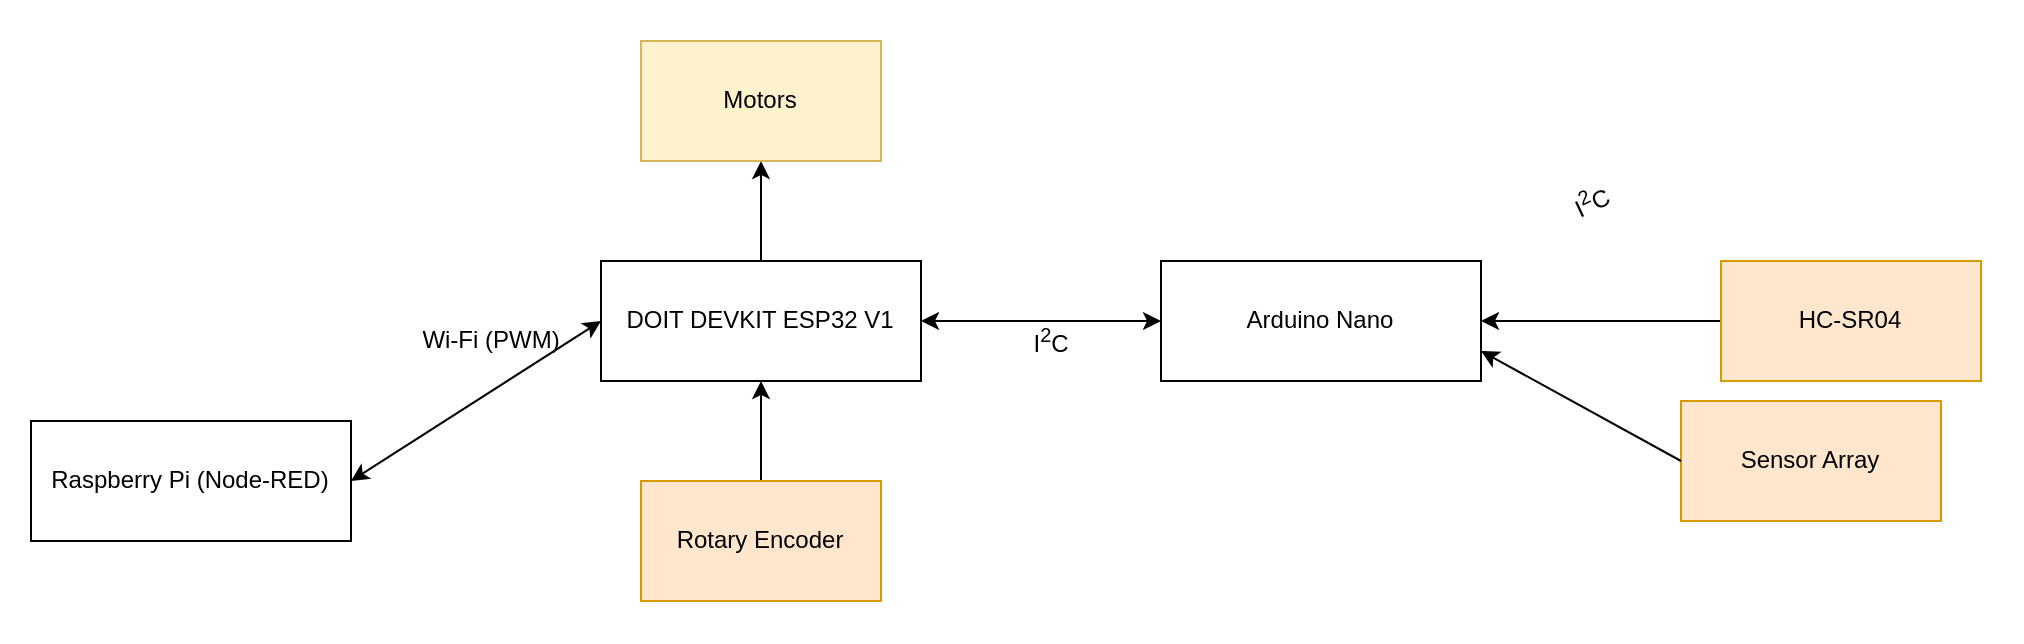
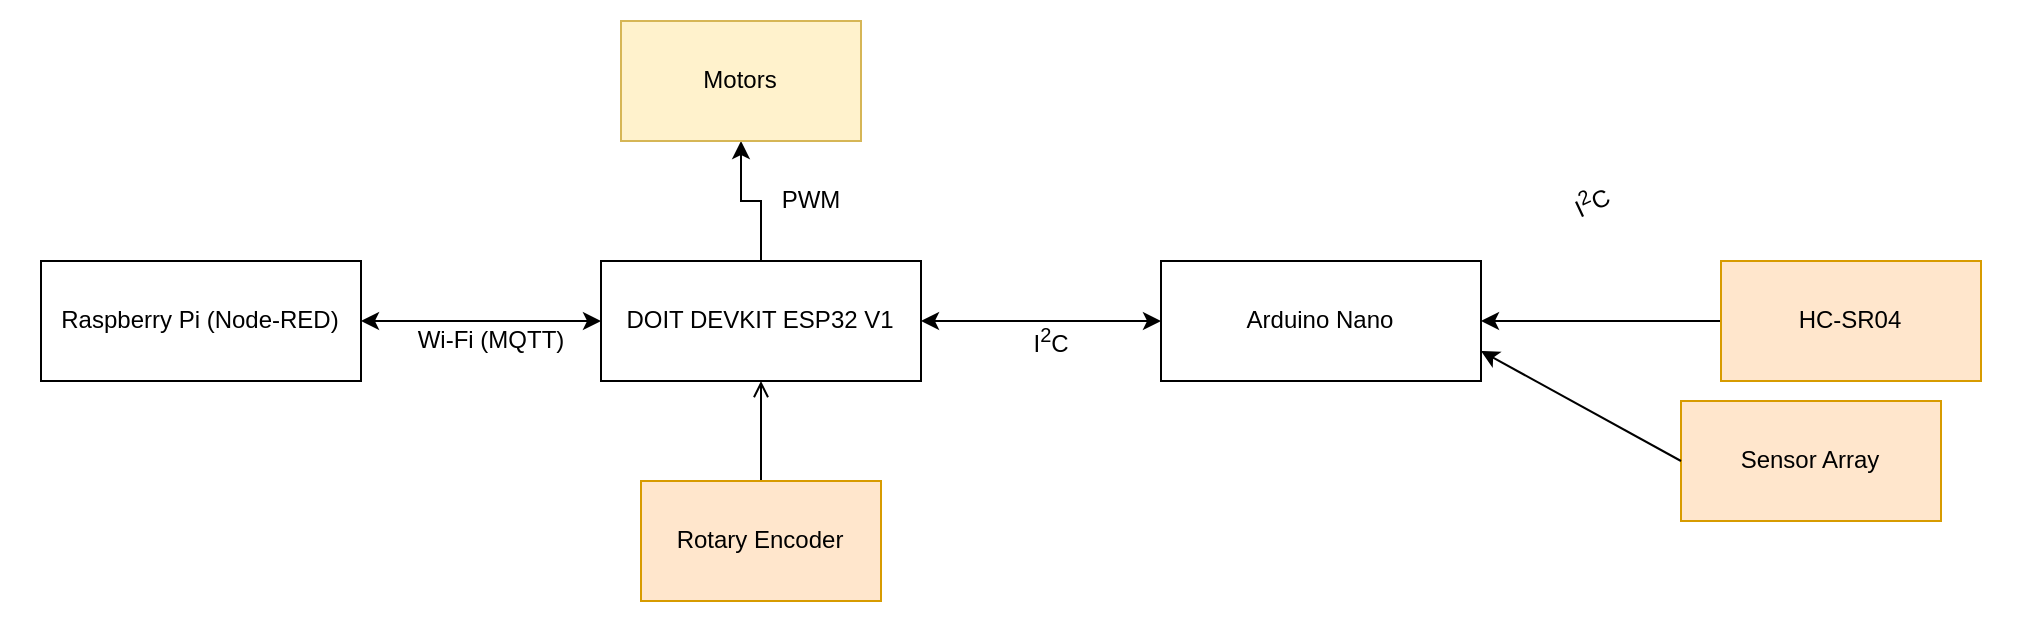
node "Motors": moved (761, 101) -> (741, 81)
node "PWM": added
node "Wi-Fi (PWM)": label "Wi-Fi (PWM)" -> "Wi-Fi (MQTT)"
edge "Rotary Encoder" -> "DOIT DEVKIT ESP32 V1": arrowhead classic -> open
node "Raspberry Pi (Node-RED)": moved (191, 481) -> (201, 321)
